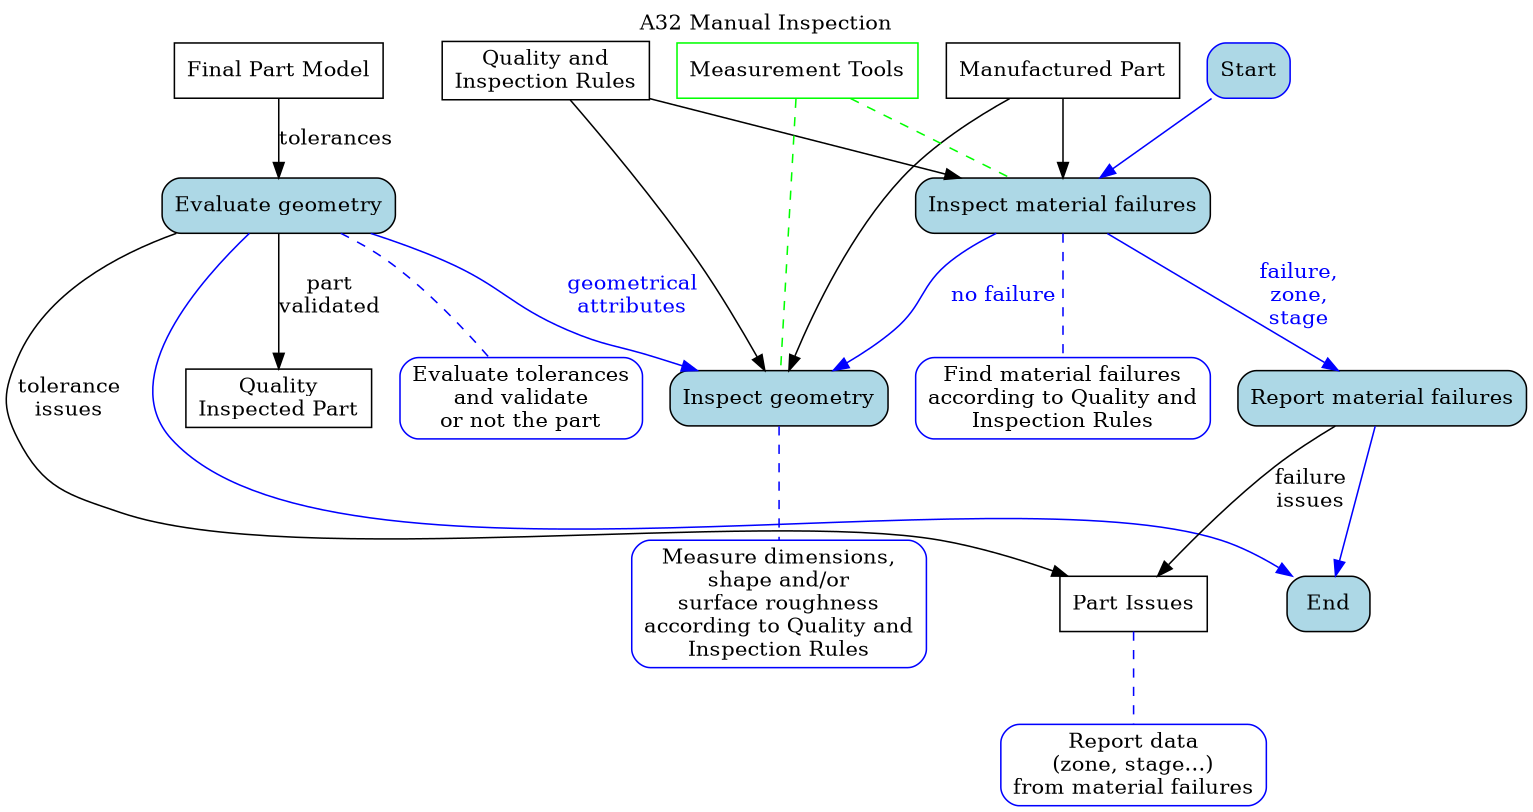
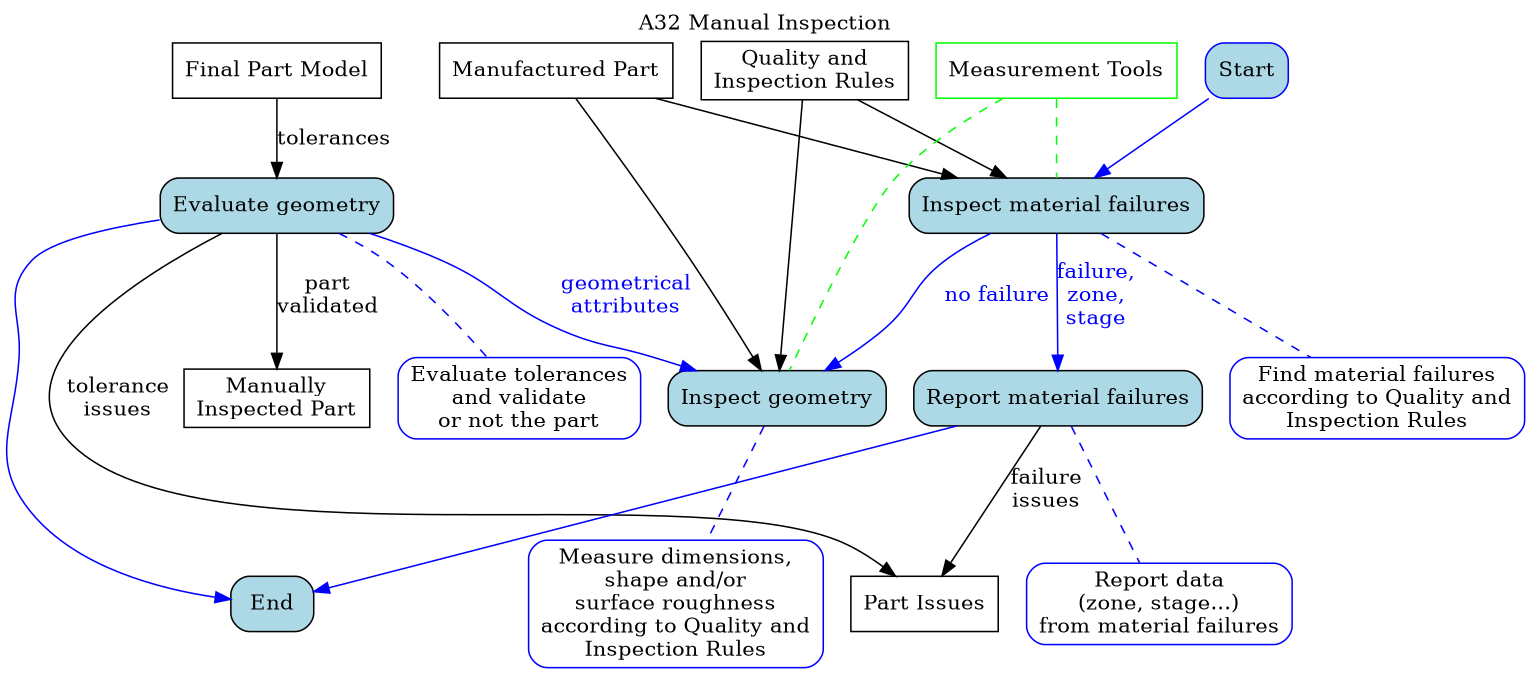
node "Quality Inspected Part": label "Quality Inspected Part" -> "Manually Inspected Part"
edge "Part Issues" -- "Report data (zone, stage...) from material failures": now "Report material failures" -- "Report data (zone, stage...) from material failures"
